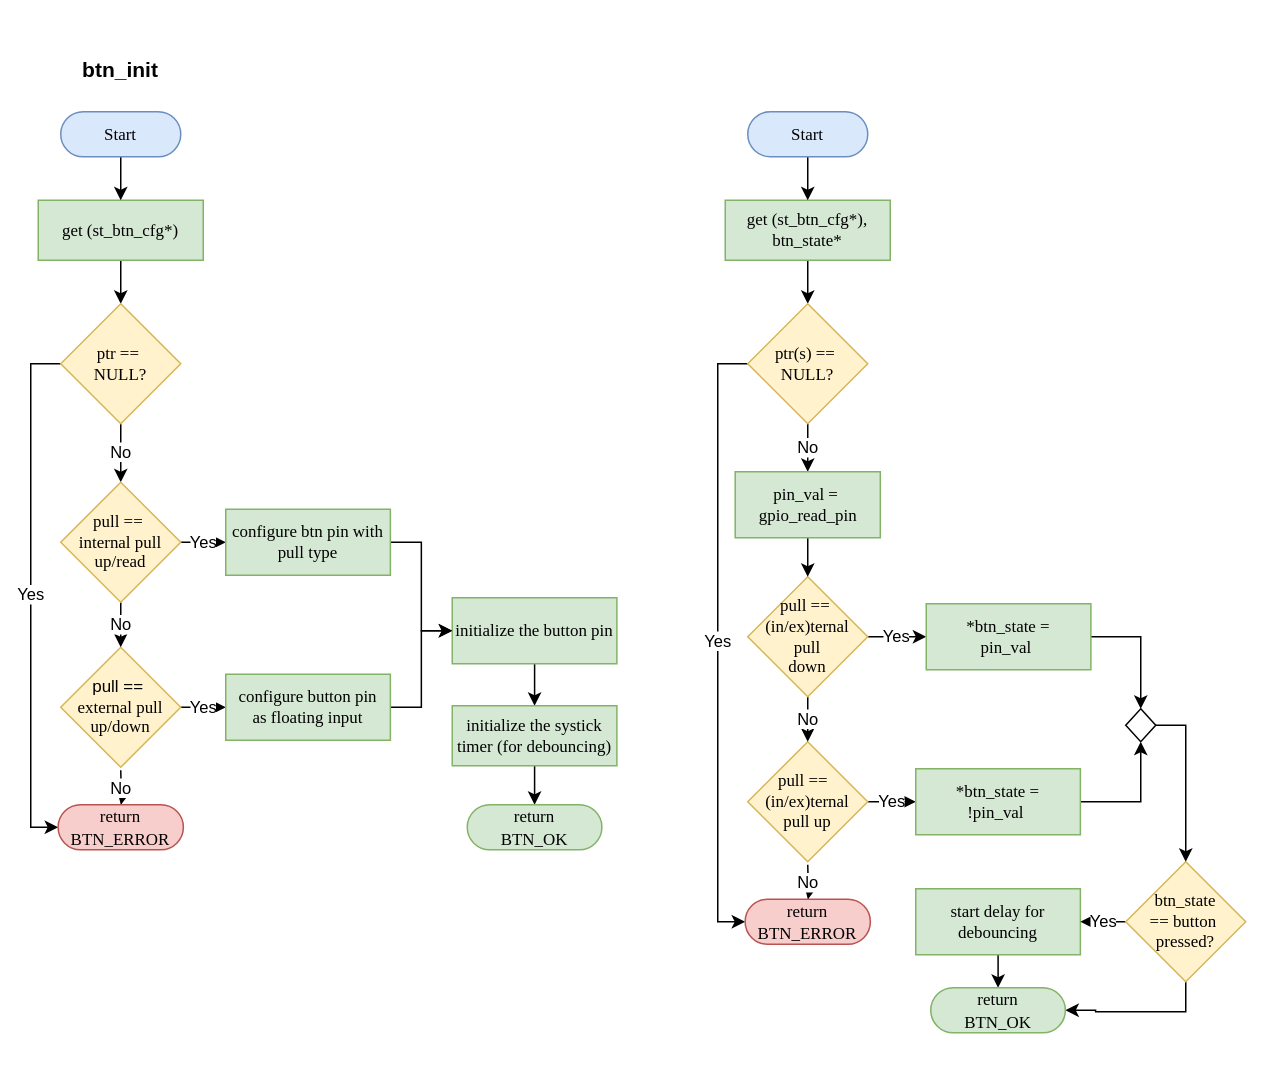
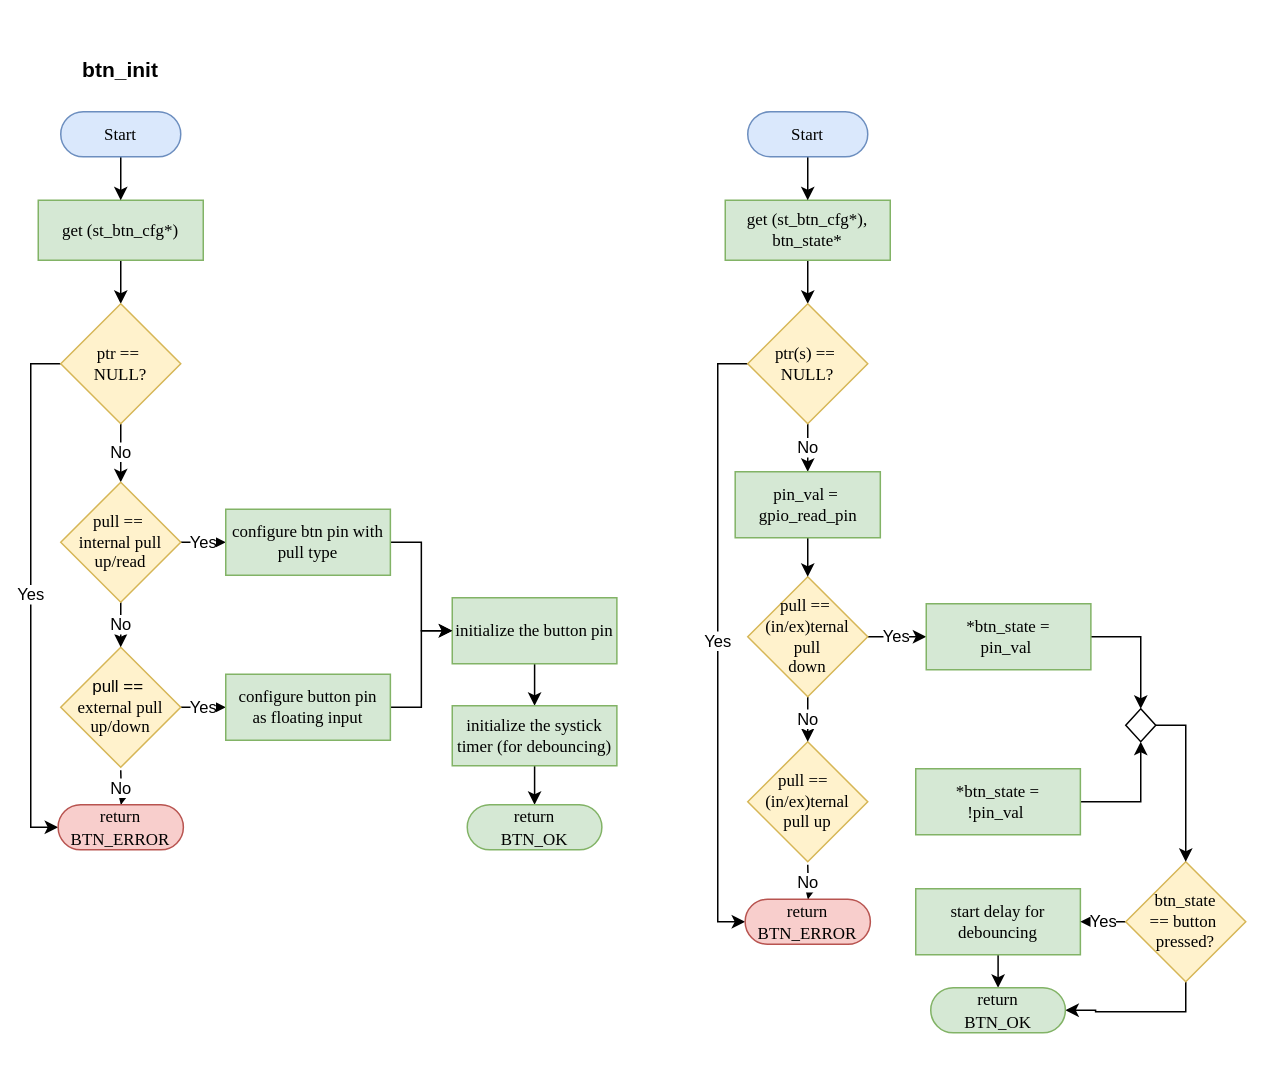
edge "pull == (in/ex)ternalpull up" -> "*btn_state =!pin_val": removed, label "Yes"
